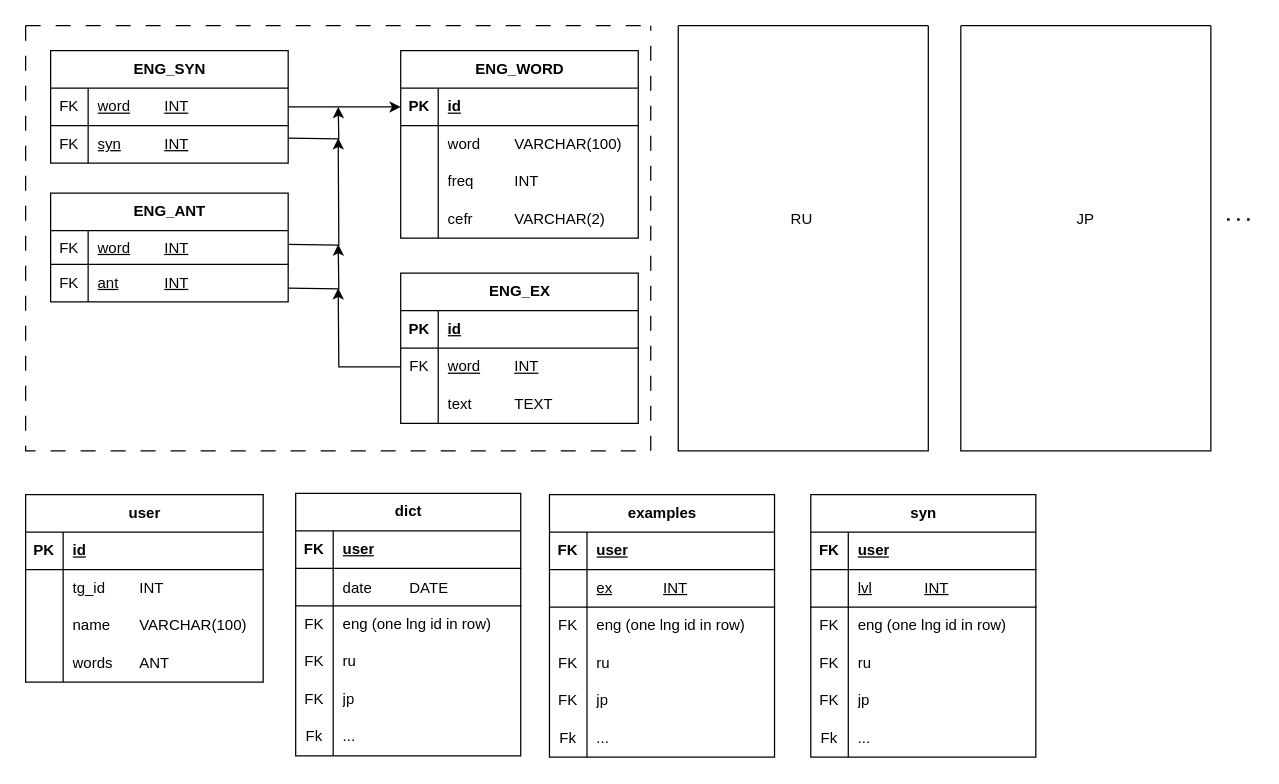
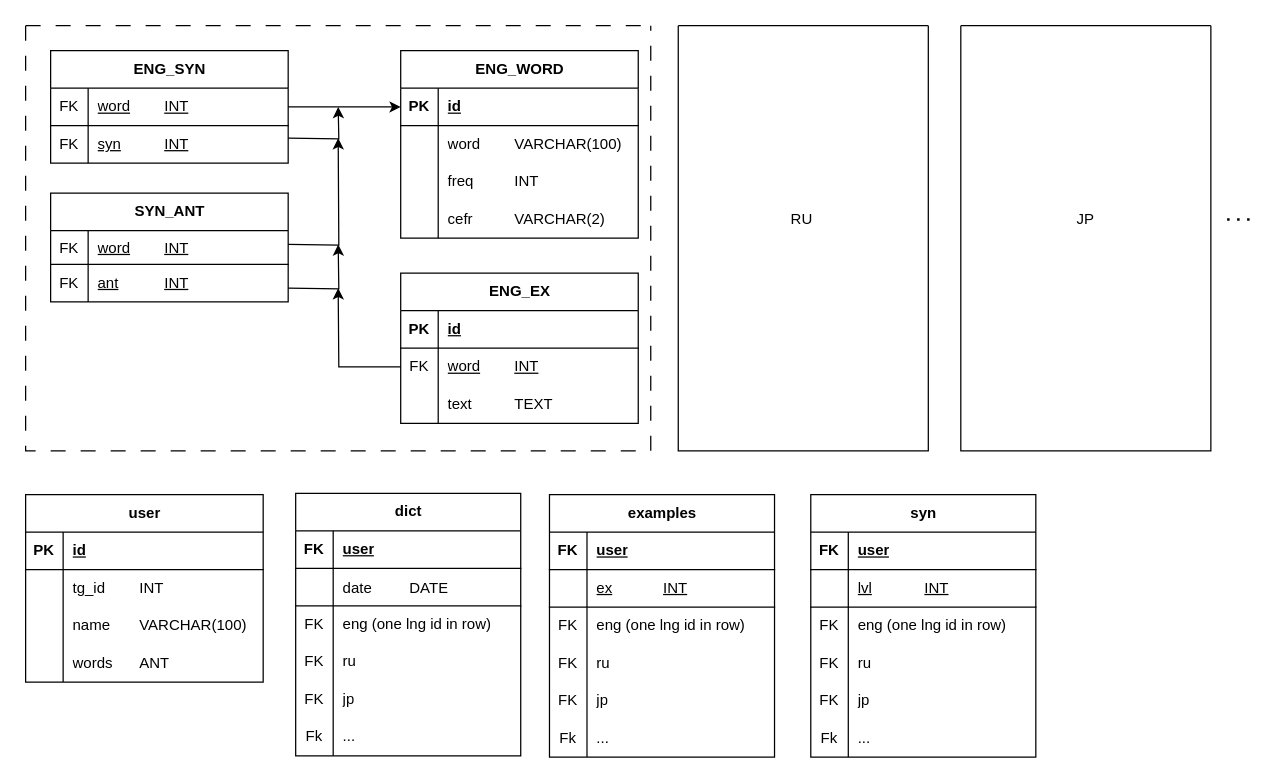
node "ENG_ANT": label "ENG_ANT" -> "SYN_ANT"
